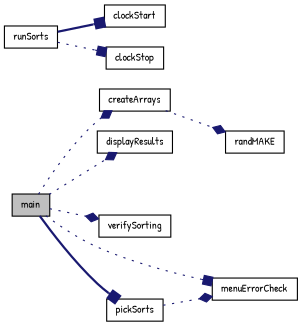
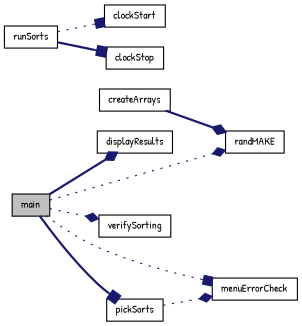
edge "runSorts" -> "clockStart": style bold -> dotted
edge "runSorts" -> "clockStop": style dotted -> bold
edge "createArrays" -> "randMAKE": style dotted -> bold
edge "main" -> "createArrays": now "main" -> "randMAKE"
edge "main" -> "displayResults": style dotted -> bold
